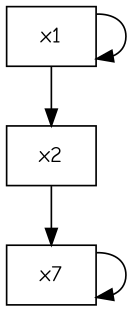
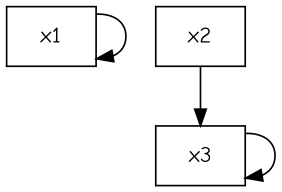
edge "x1" -> "x2": removed
node "x7": label "x7" -> "x3"
